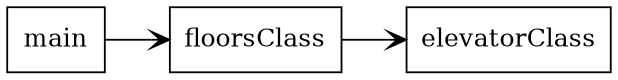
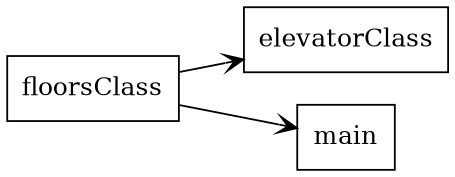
edge "main" -> "floorsClass": reversed
